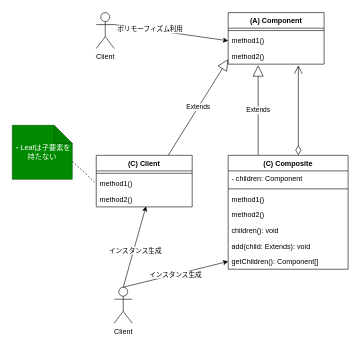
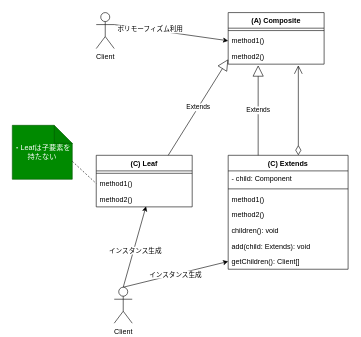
node "(A) Component": label "(A) Component" -> "(A) Composite"
node "(C) Client": label "(C) Client" -> "(C) Leaf"
node "(C) Composite": label "(C) Composite" -> "(C) Extends"
node "- children: Component": label "- children: Component" -> "- child: Component"
node "getChildren(): Component[]": label "getChildren(): Component[]" -> "getChildren(): Client[]"
